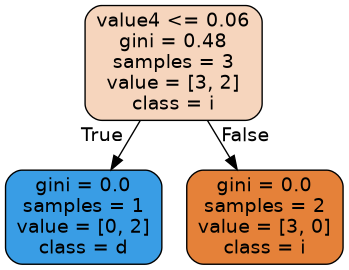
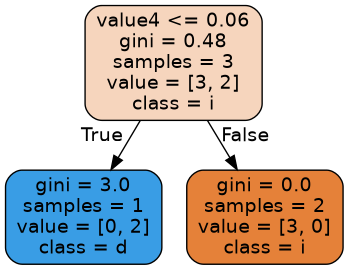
node "gini = 0.0 samples = 1 value = [0, 2] class = d": label "gini = 0.0 samples = 1 value = [0, 2] class = d" -> "gini = 3.0 samples = 1 value = [0, 2] class = d"
